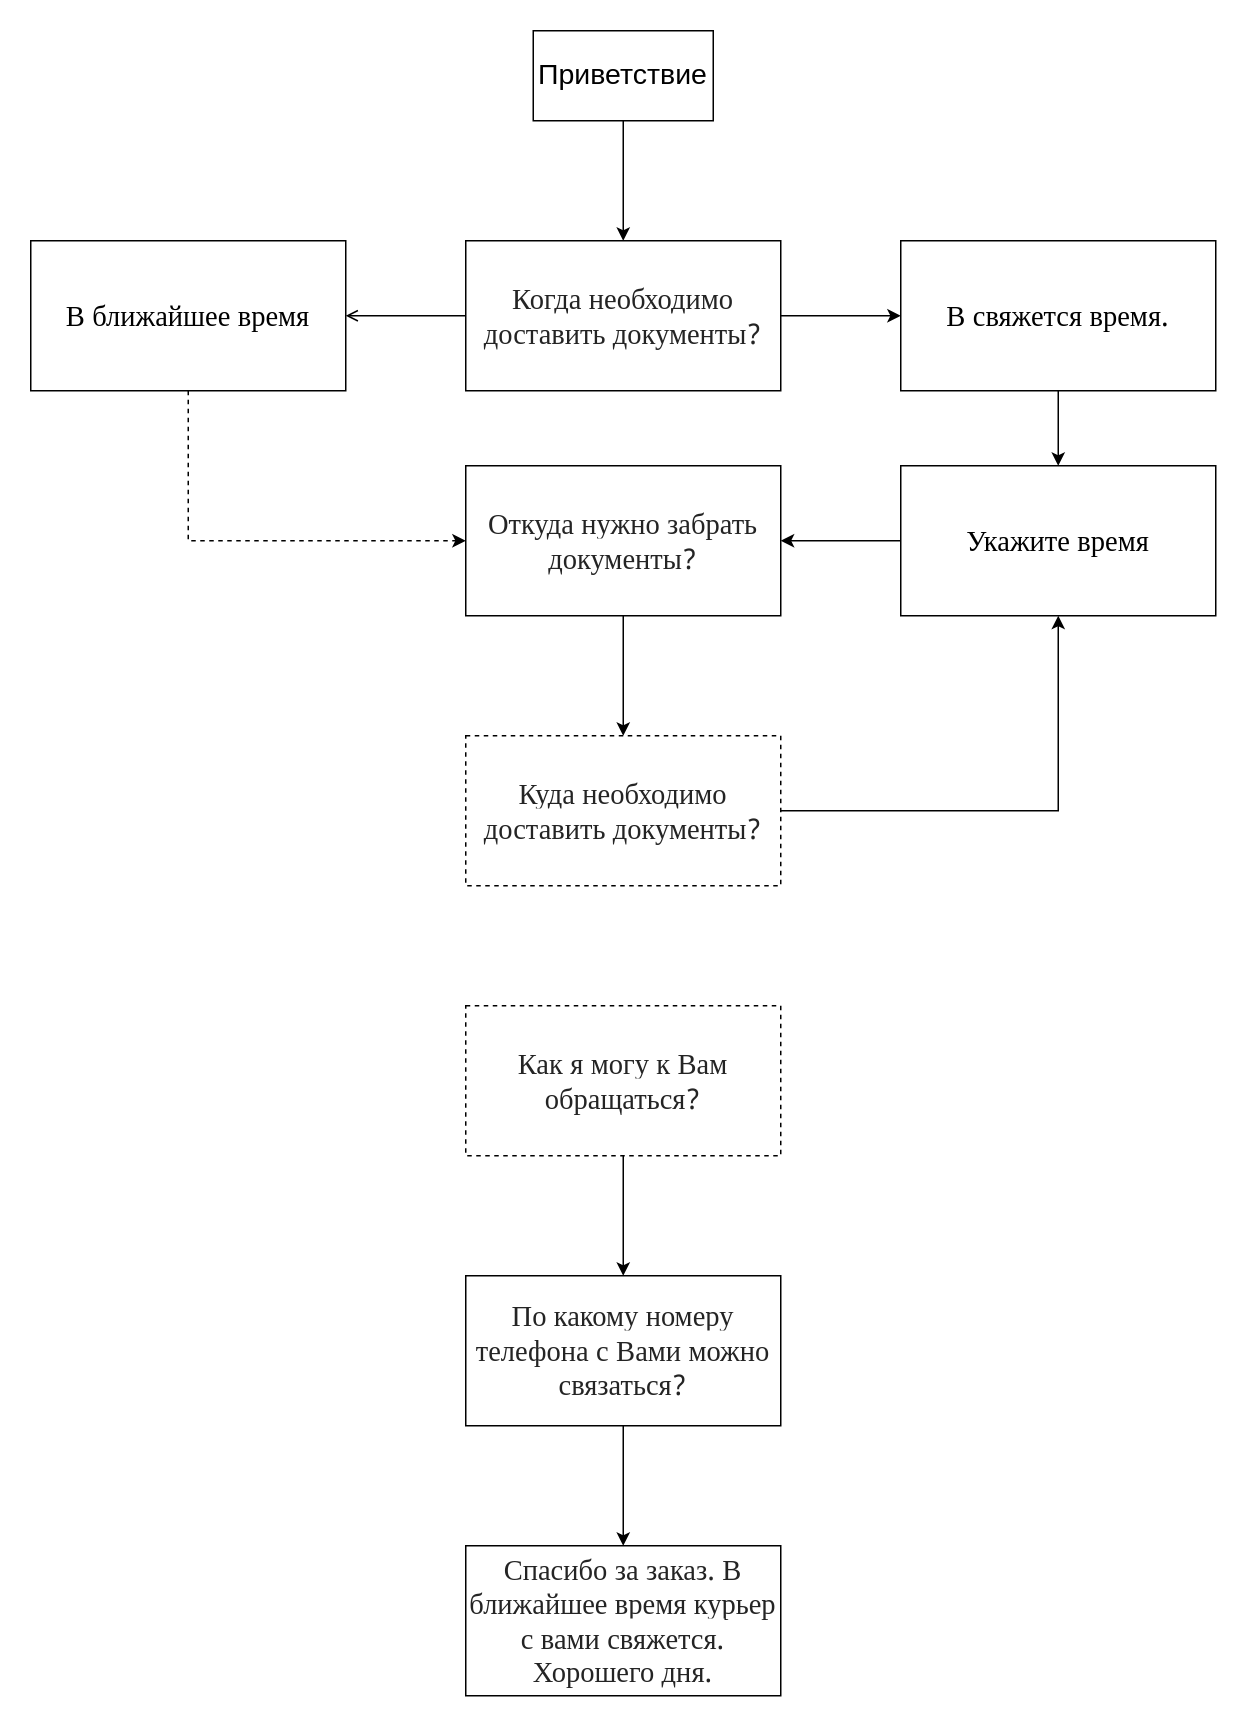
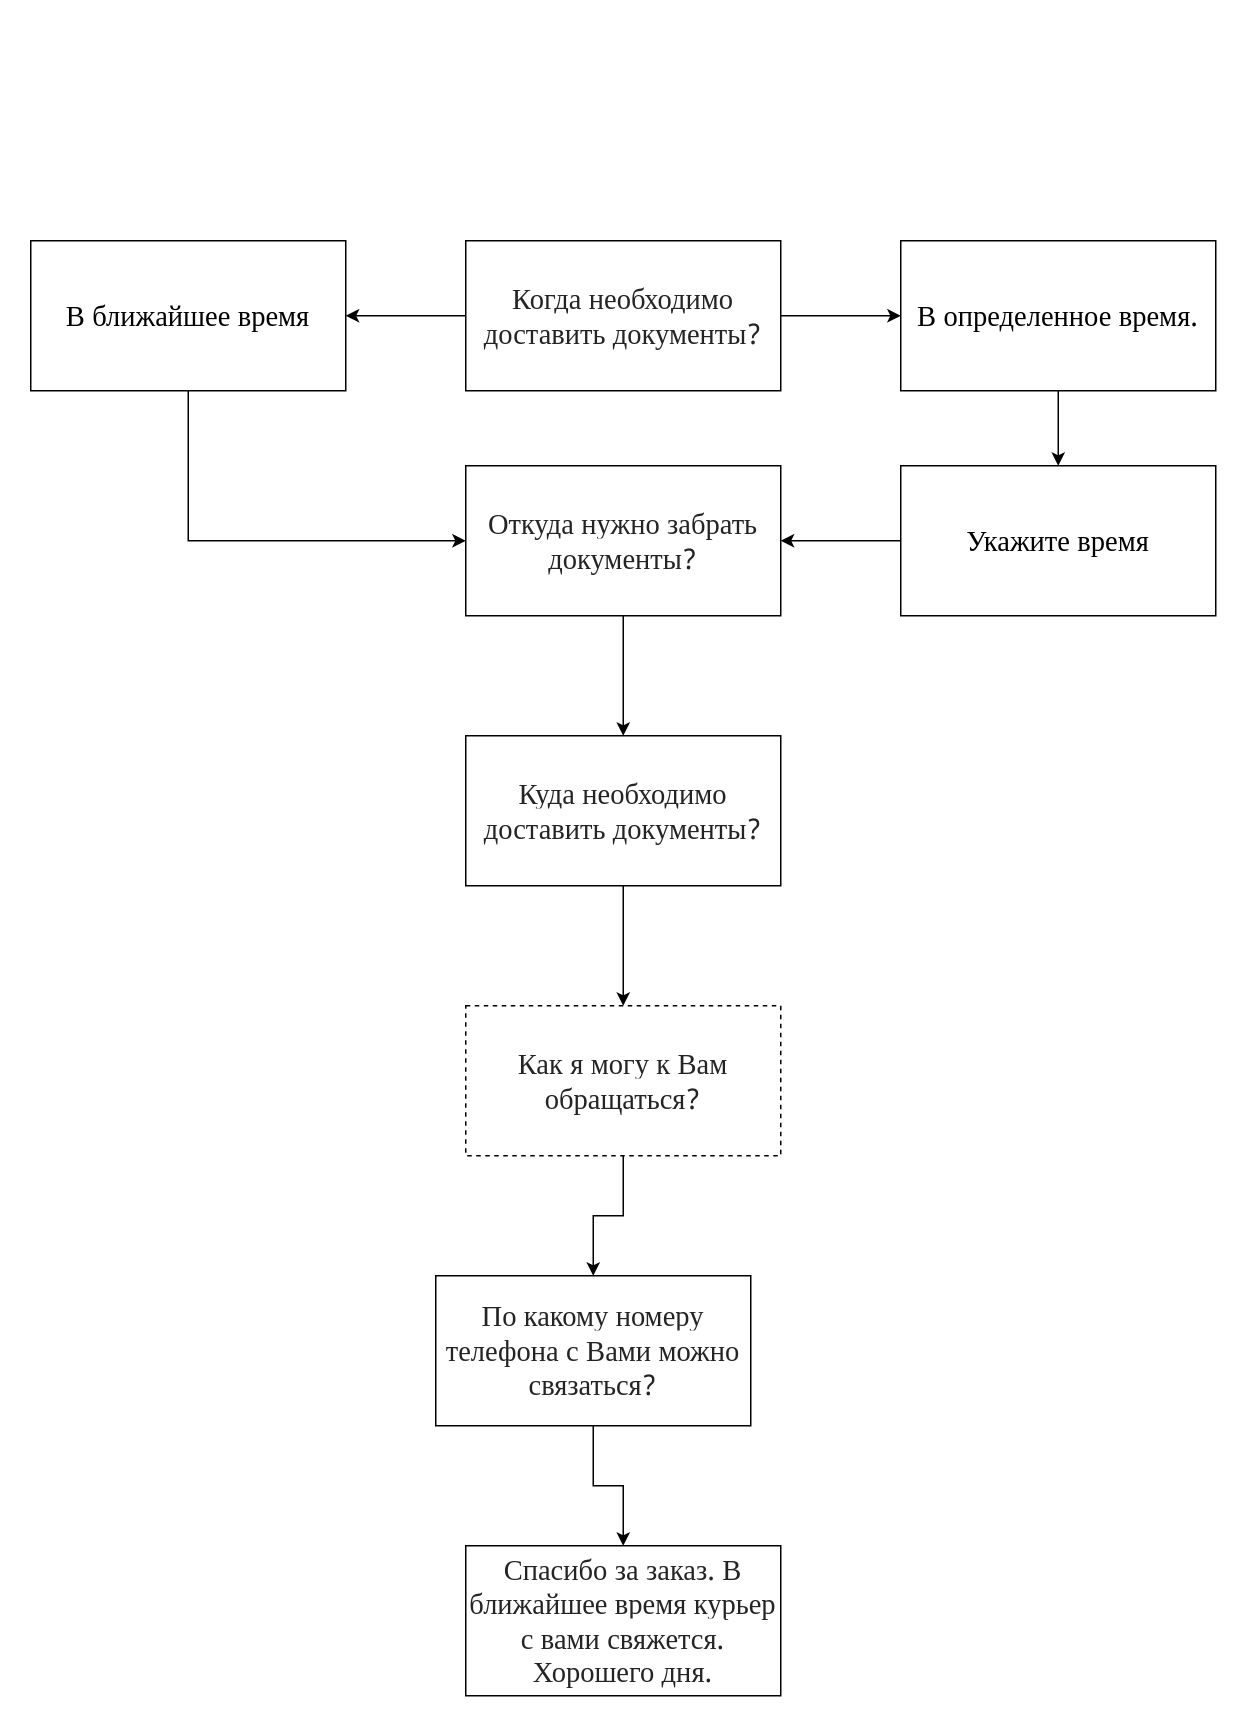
node "Приветствие": removed
edge "Приветствие" -> "Когда необходимо доставить документы?": removed
edge "Когда необходимо доставить документы?" -> "В ближайшее время": arrowhead open -> classic
node "В свяжется время.": label "В свяжется время." -> "В определенное время."
edge "В ближайшее время" -> "Откуда нужно забрать документы?": style dashed -> solid
node "Куда необходимо доставить документы?": style dashed -> solid
edge "Куда необходимо доставить документы?" -> "Укажите время": now "Куда необходимо доставить документы?" -> "Как я могу к Вам обращаться?"
node "По какому номеру телефона с Вами можно связаться?": moved (623, 1351) -> (593, 1351)
